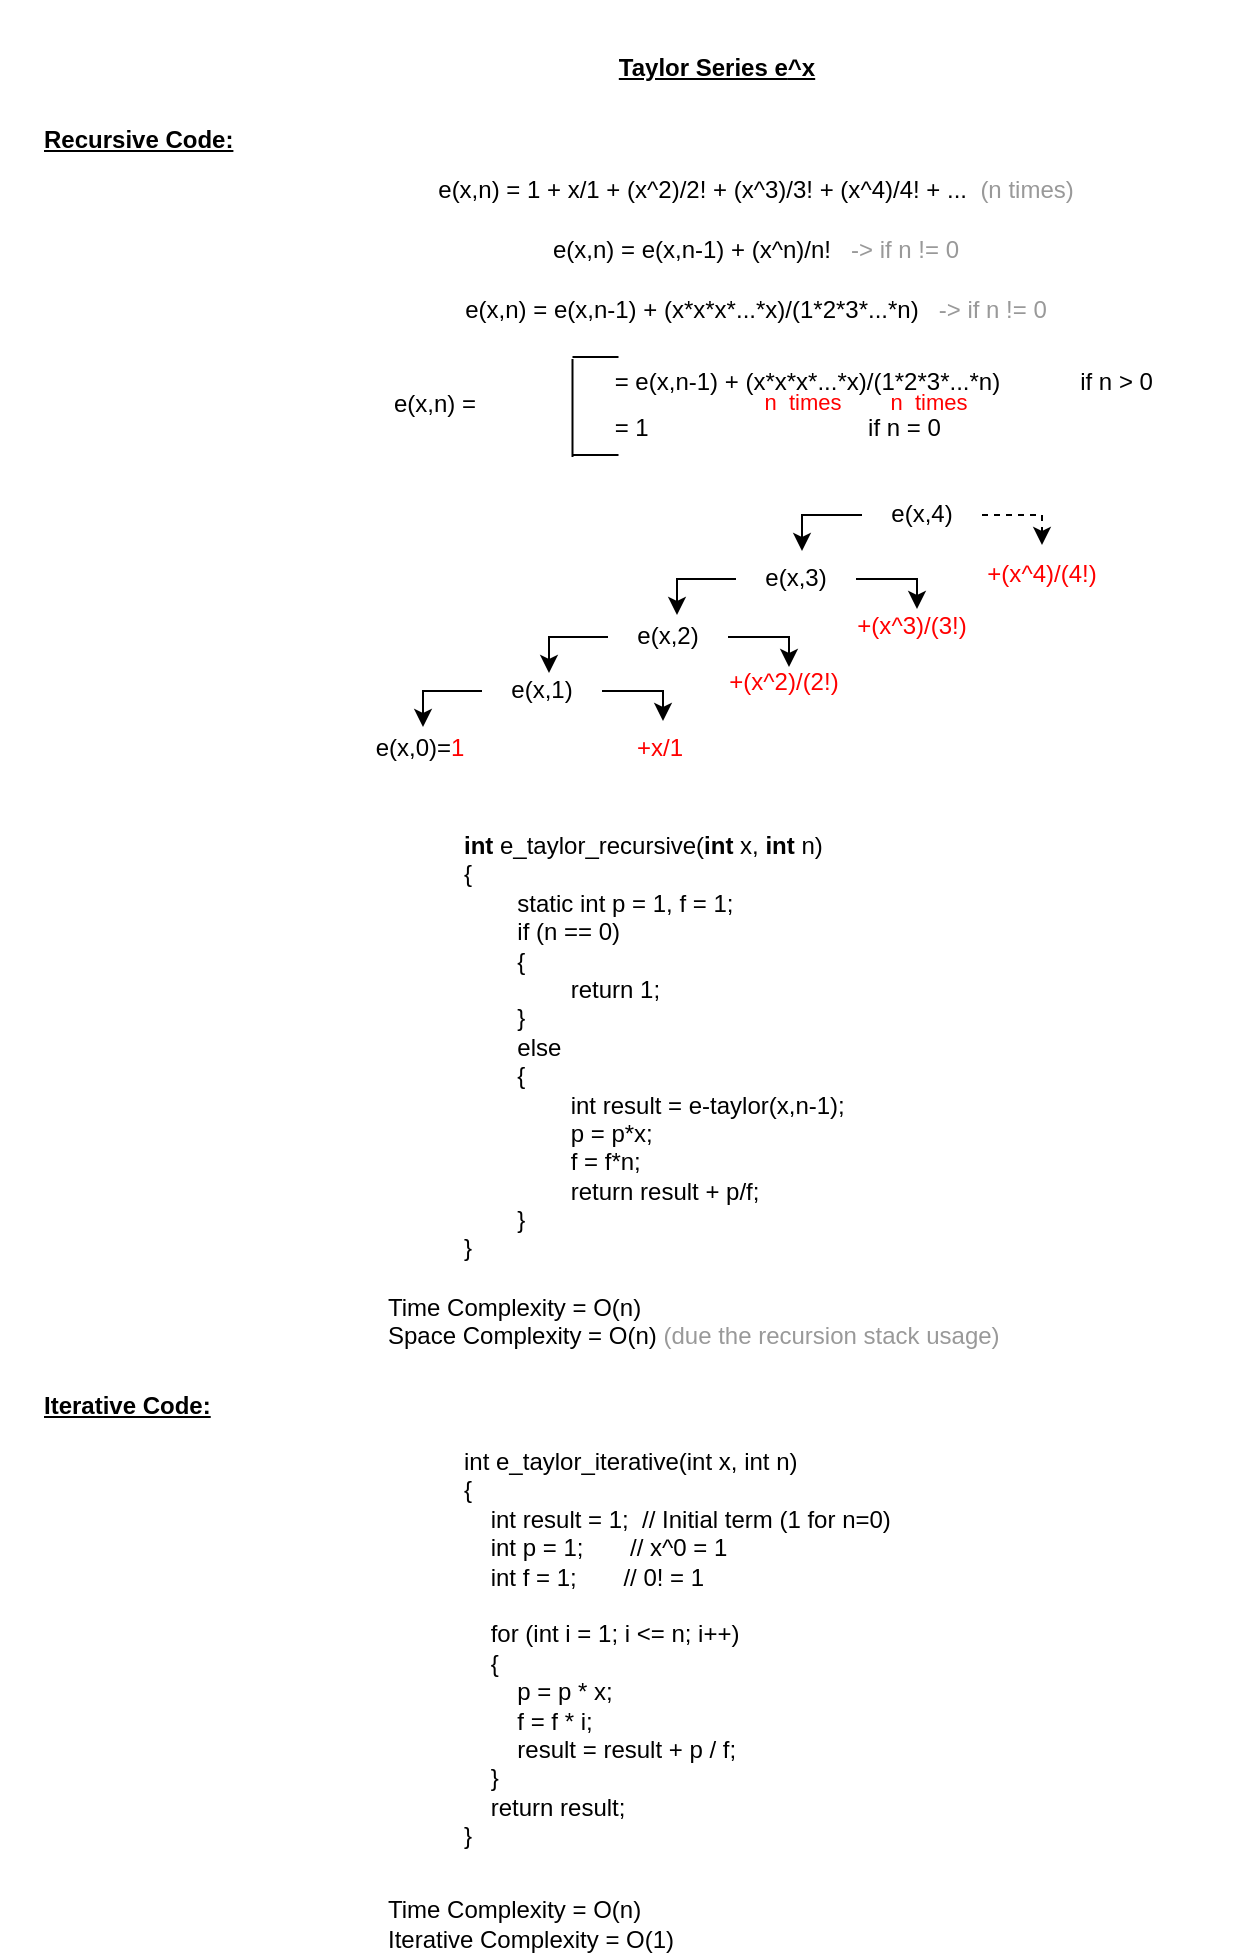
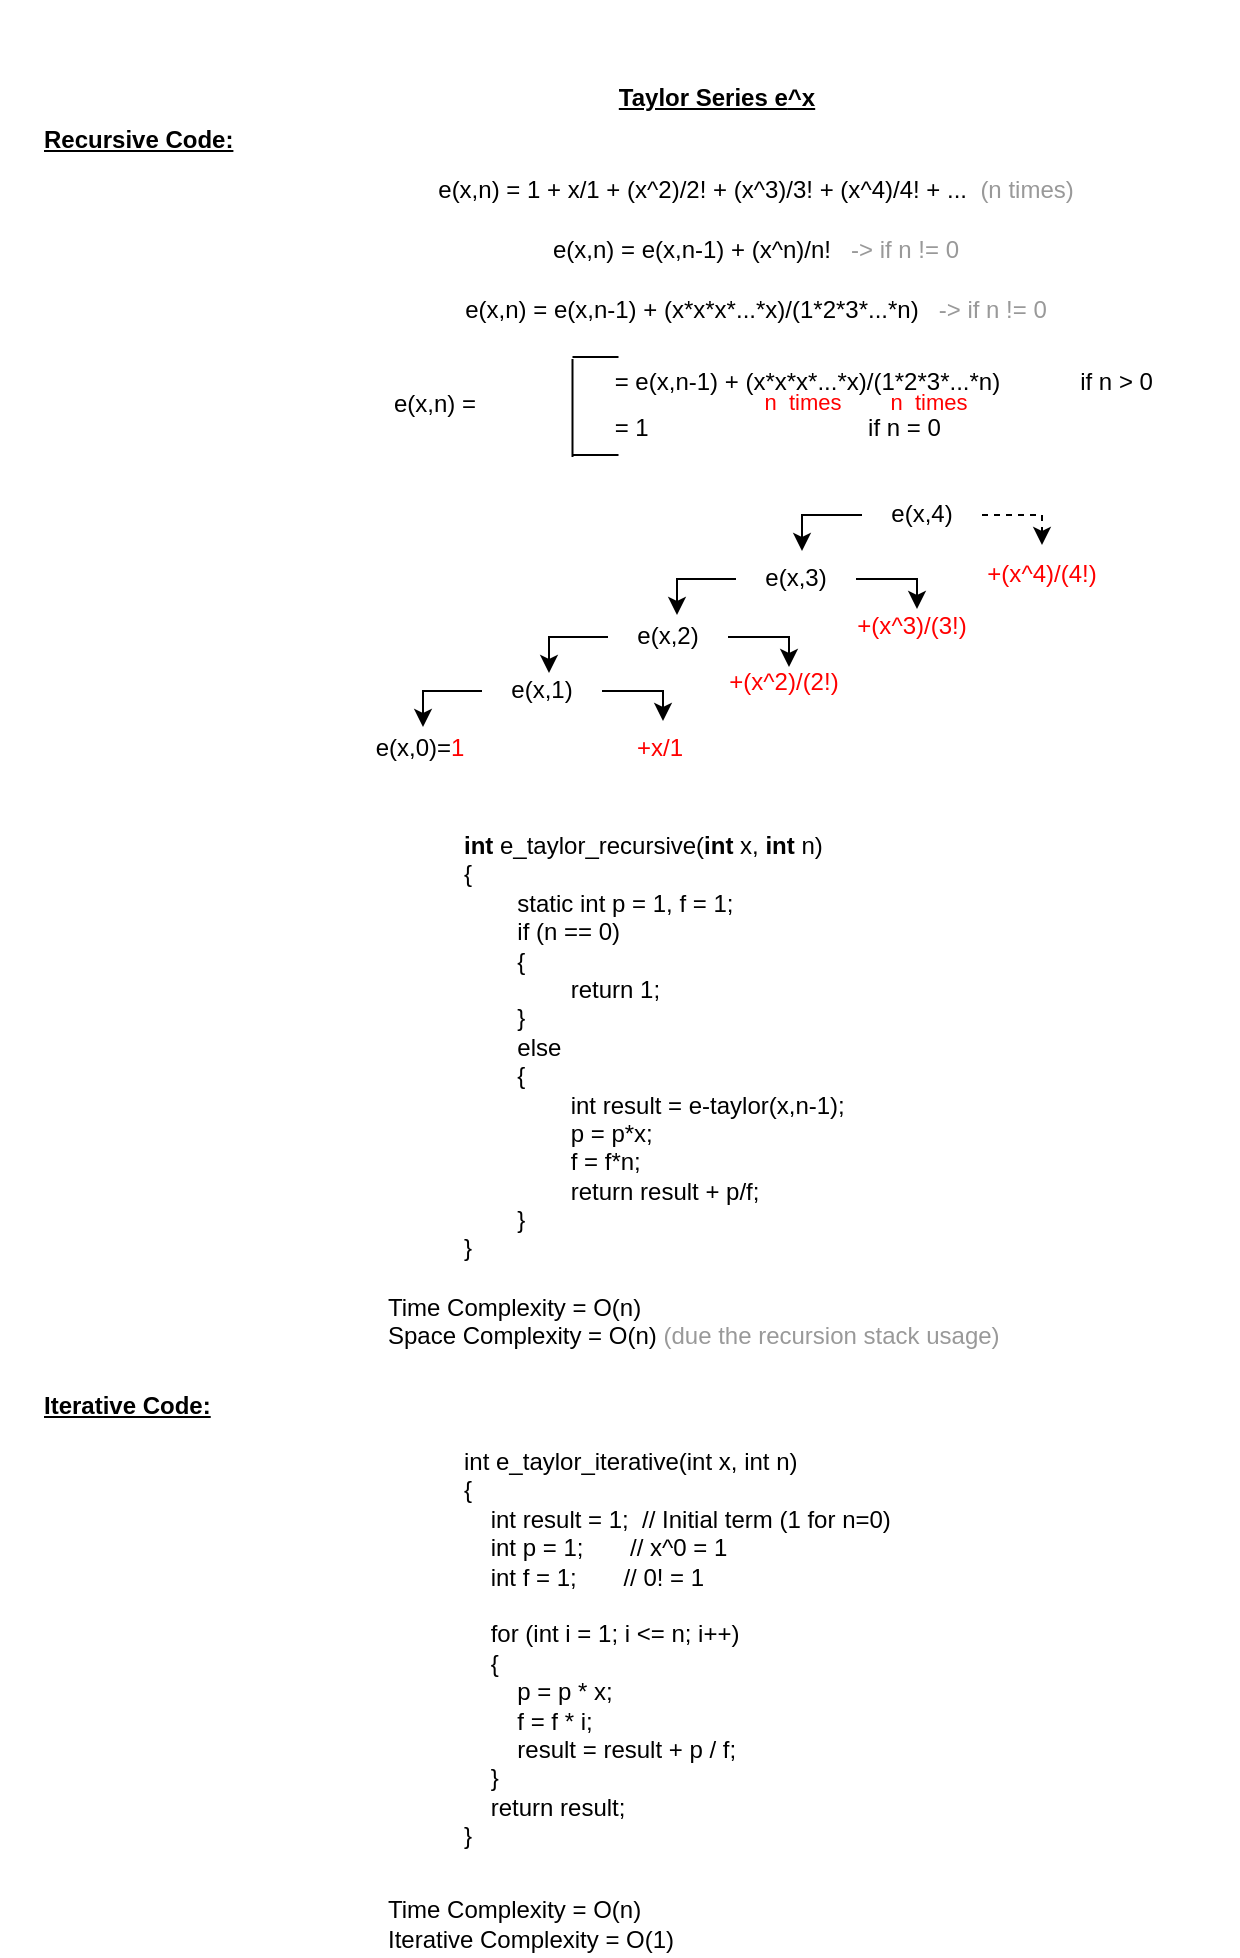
node "Taylor Series e^x": moved (718, 77) -> (718, 107)
